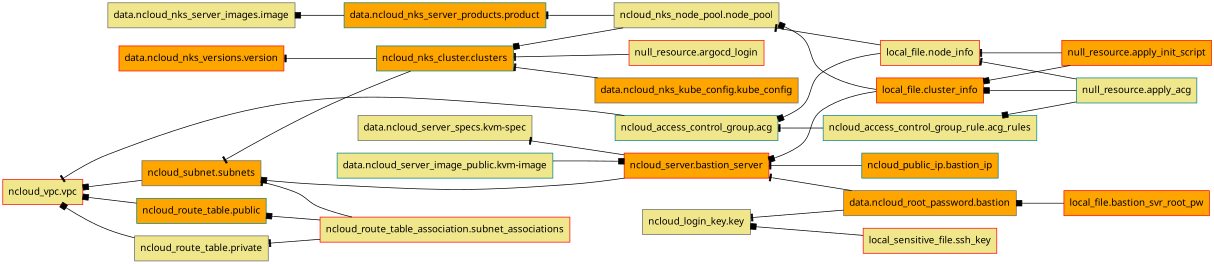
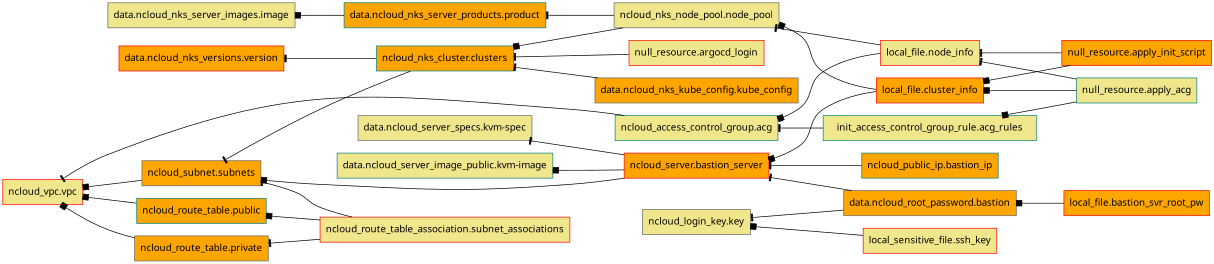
node "ncloud_access_control_group_rule.acg_rules": label "ncloud_access_control_group_rule.acg_rules" -> "init_access_control_group_rule.acg_rules"
edge "data.ncloud_server_image_public.kvm-image" -> "ncloud_server.bastion_server": reversed
node "ncloud_route_table.private": fillcolor khaki -> orange
